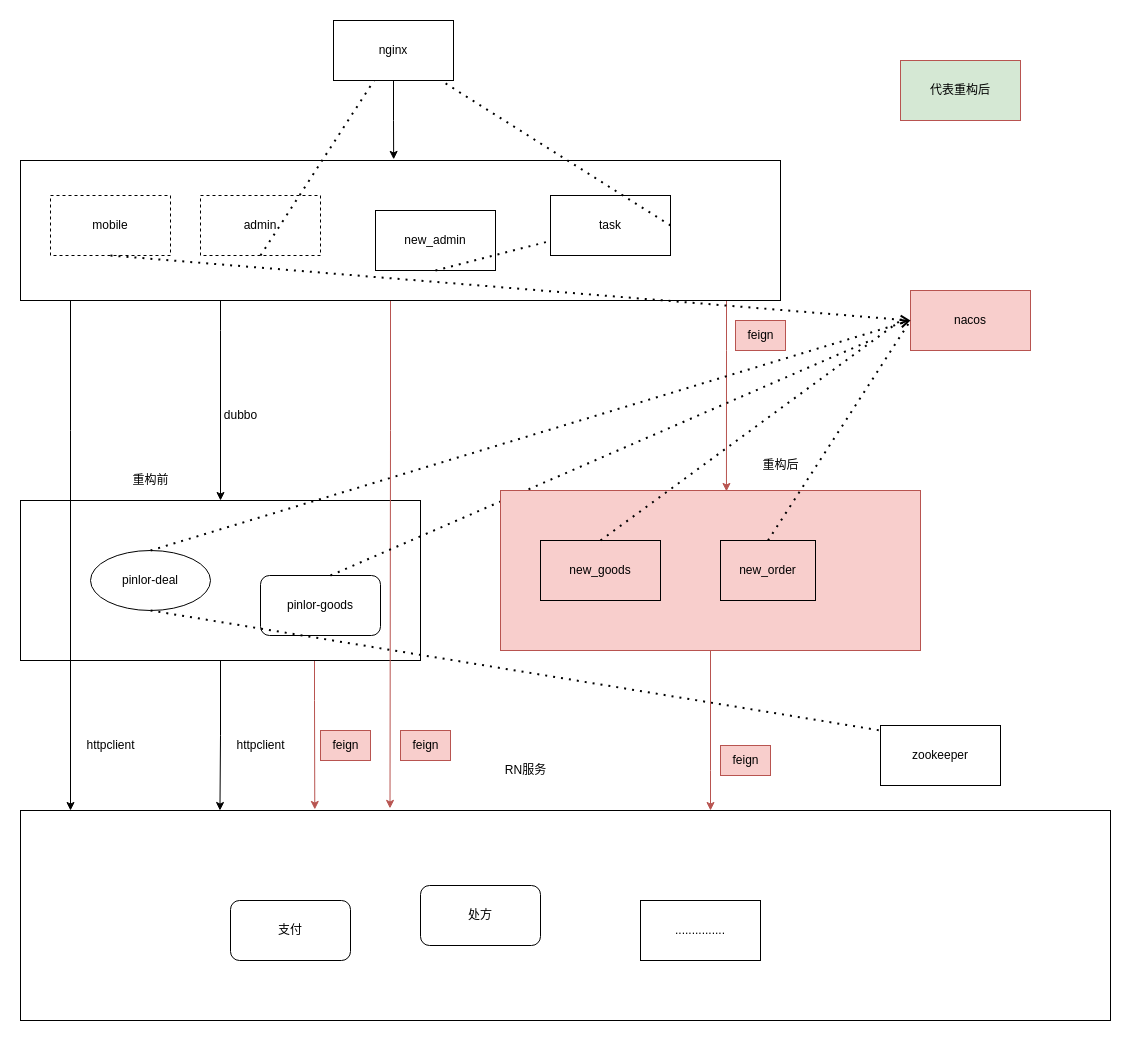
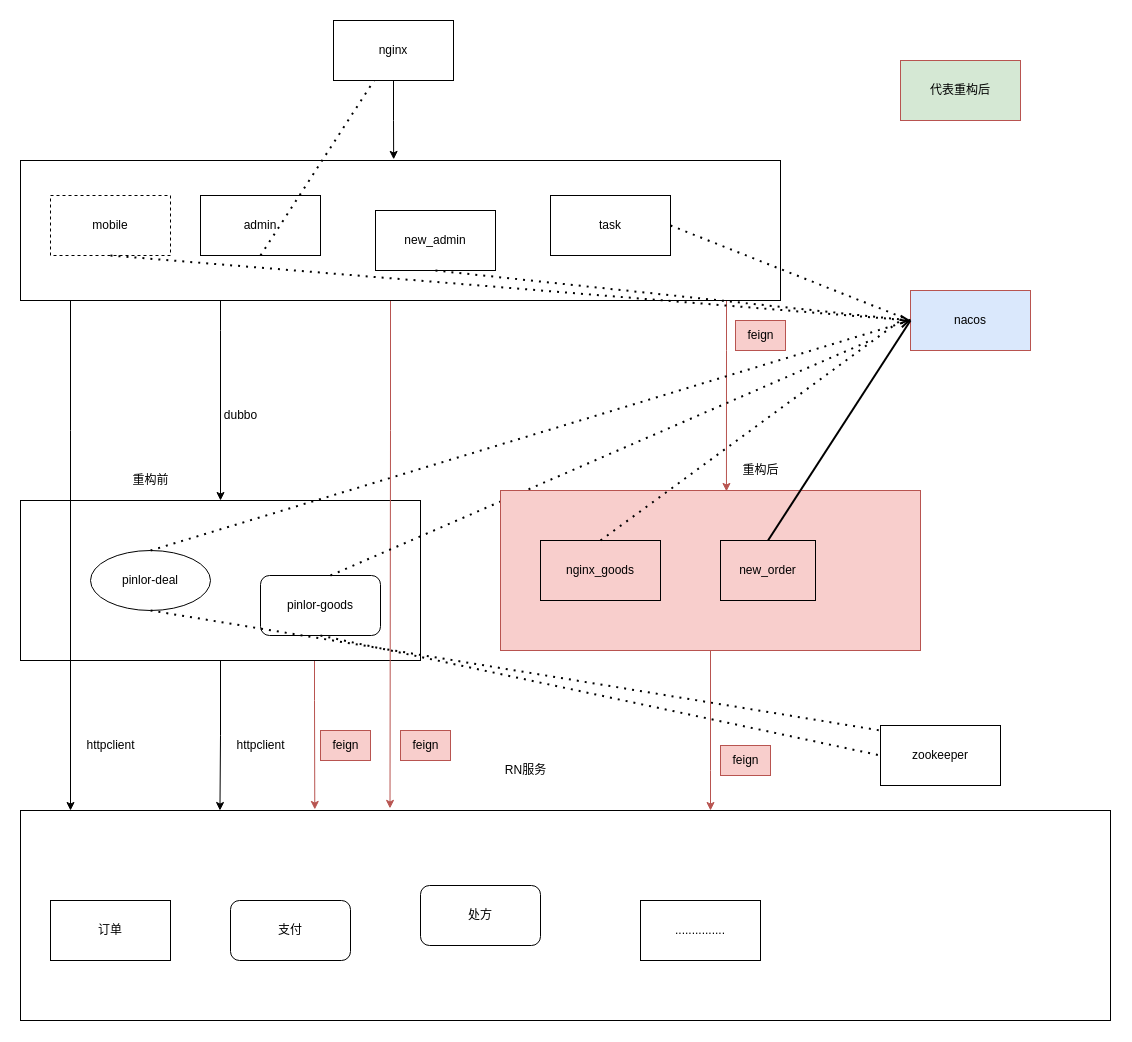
edge "nginx" -- "task": now "nacos" -- "task"
node "admin": style dashed -> solid
edge "task" -- "new_admin": now "nacos" -- "new_admin"
node "nacos": fillcolor #f8cecc -> #dae8fc
edge "nacos" -- "new_order": style dashed -> solid
node "重构后": moved (781, 466) -> (761, 471)
node "new_goods": label "new_goods" -> "nginx_goods"
edge "pinlor-goods" -- "zookeeper": added
node "订单": added
